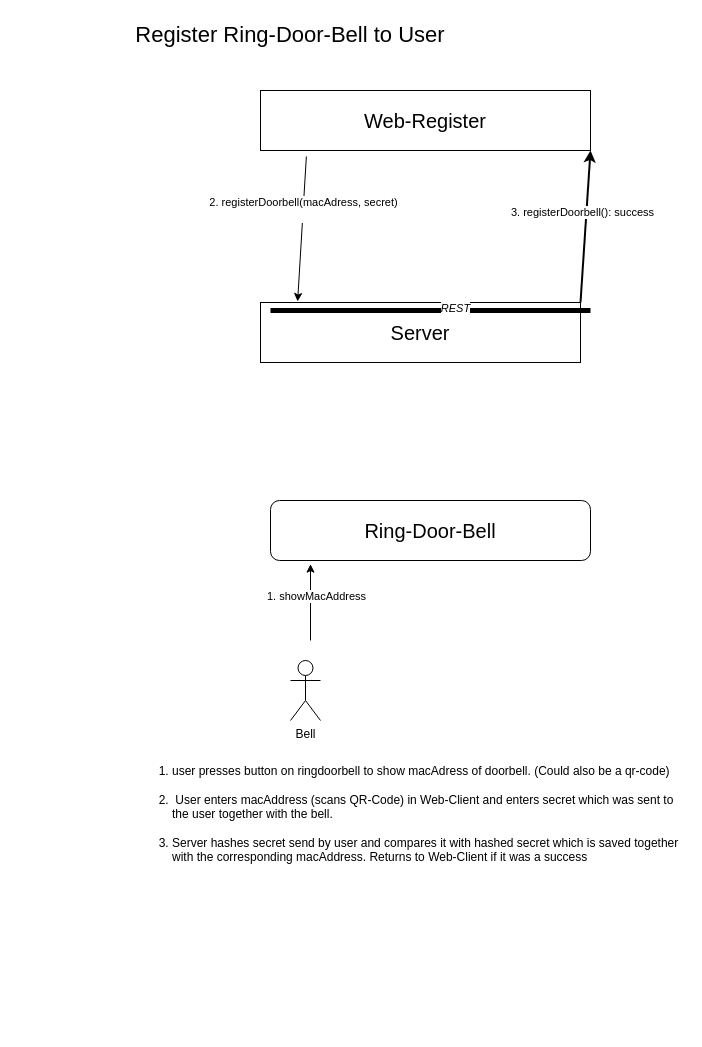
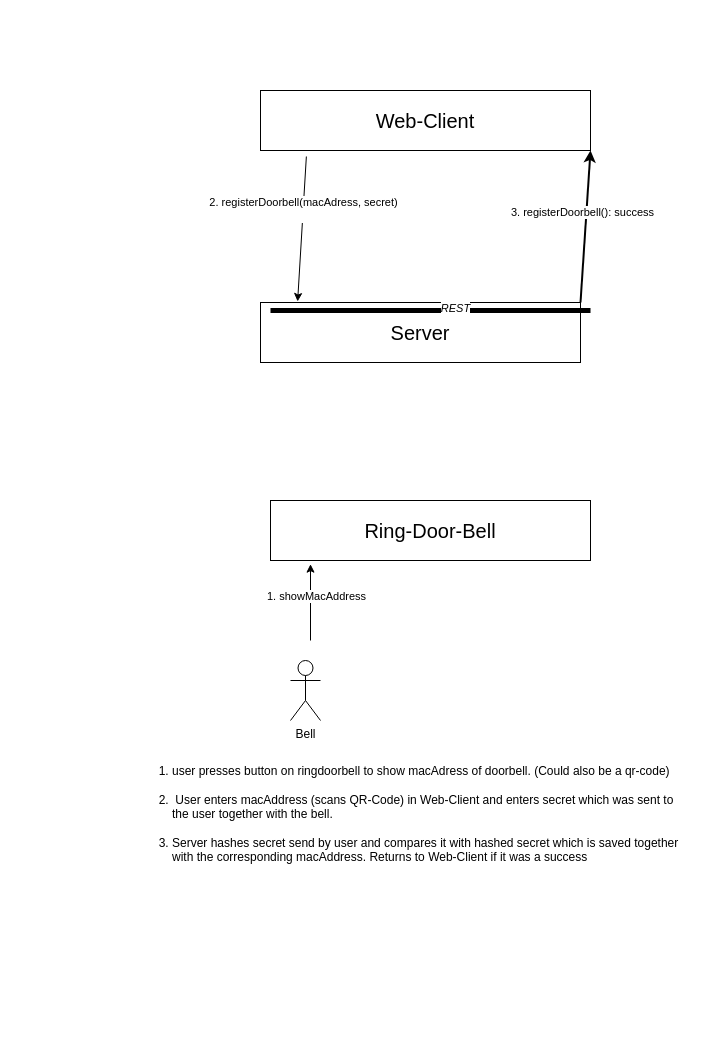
node "Register Ring-Door-Bell to User": removed
node "Web-Register": label "Web-Register" -> "Web-Client"
node "Ring-Door-Bell": shape rounded rectangle -> rectangle
